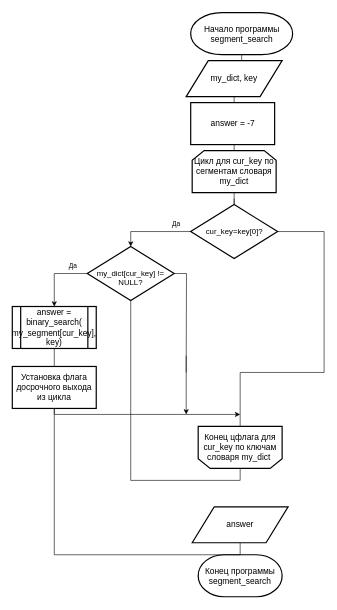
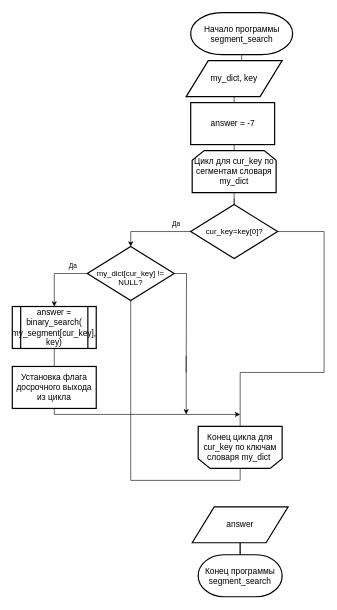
node "Конец цфлага для cur_key по ключам словаря my_dict": label "Конец цфлага для cur_key по ключам словаря my_dict" -> "Конец цикла для cur_key по ключам словаря my_dict"
edge "Установка флага досрочного выхода из цикла" -- "answer": now "Конец программы segment_search" -- "answer"
